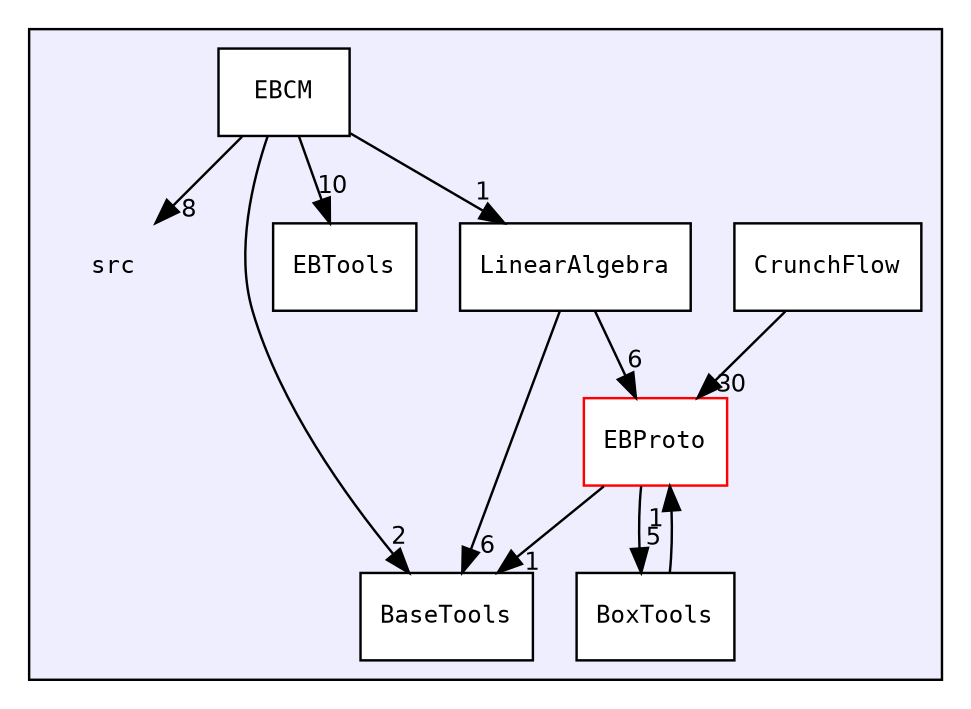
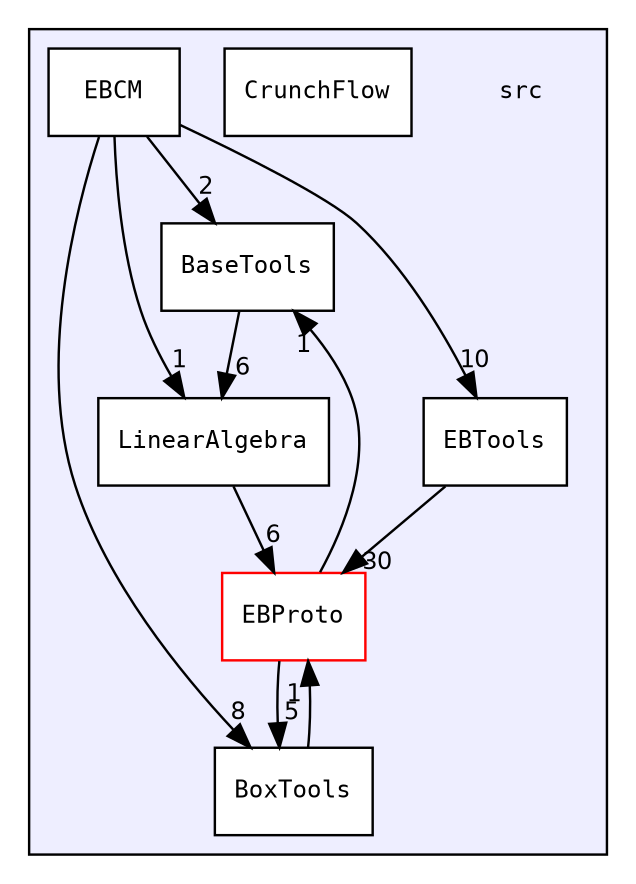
edge "EBCM" -> "src": now "EBCM" -> "BoxTools"
edge "CrunchFlow" -> "EBProto": now "EBTools" -> "EBProto"
edge "LinearAlgebra" -> "BaseTools": reversed
